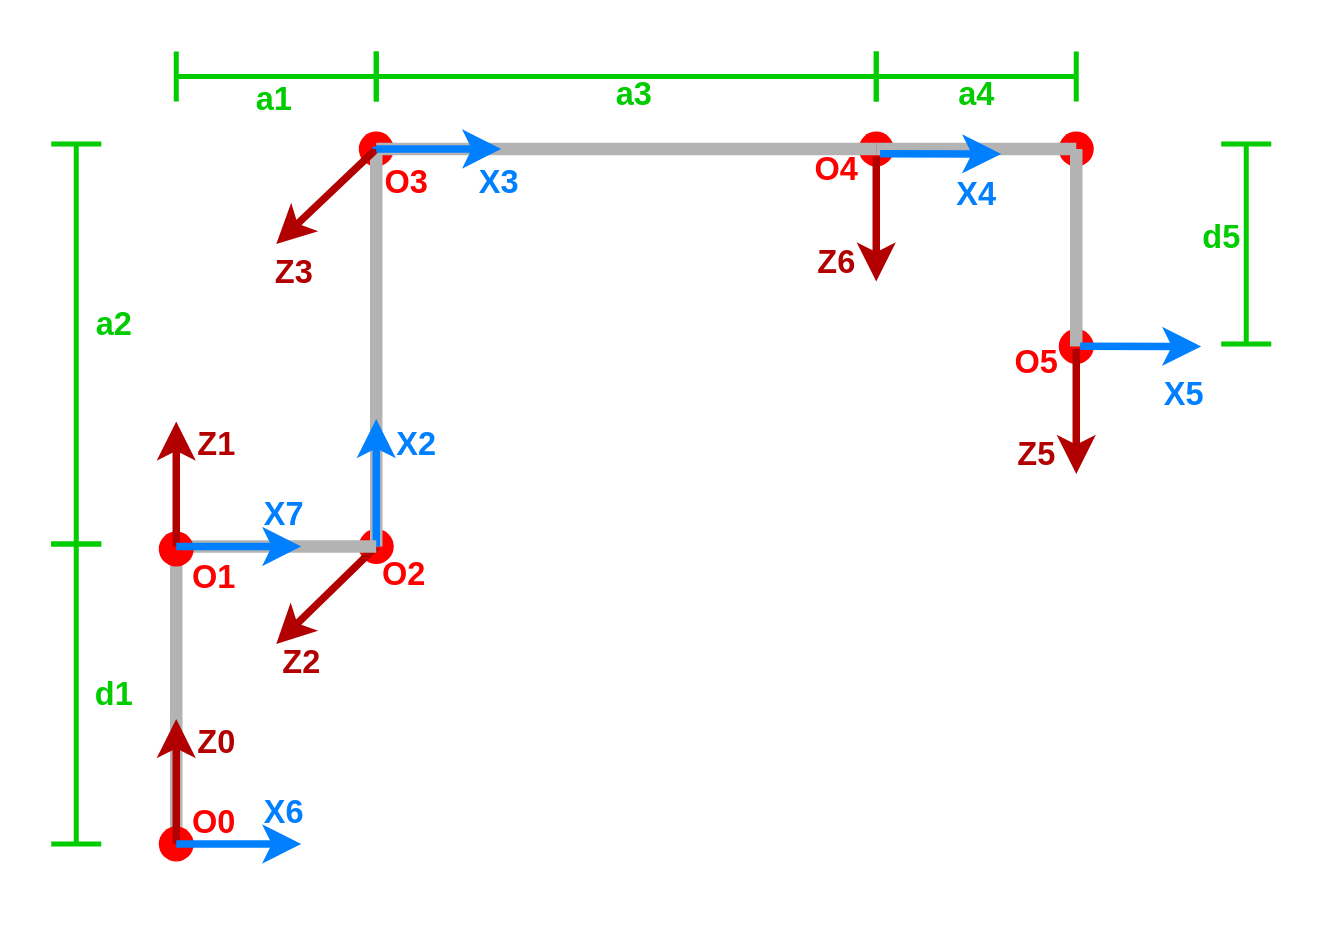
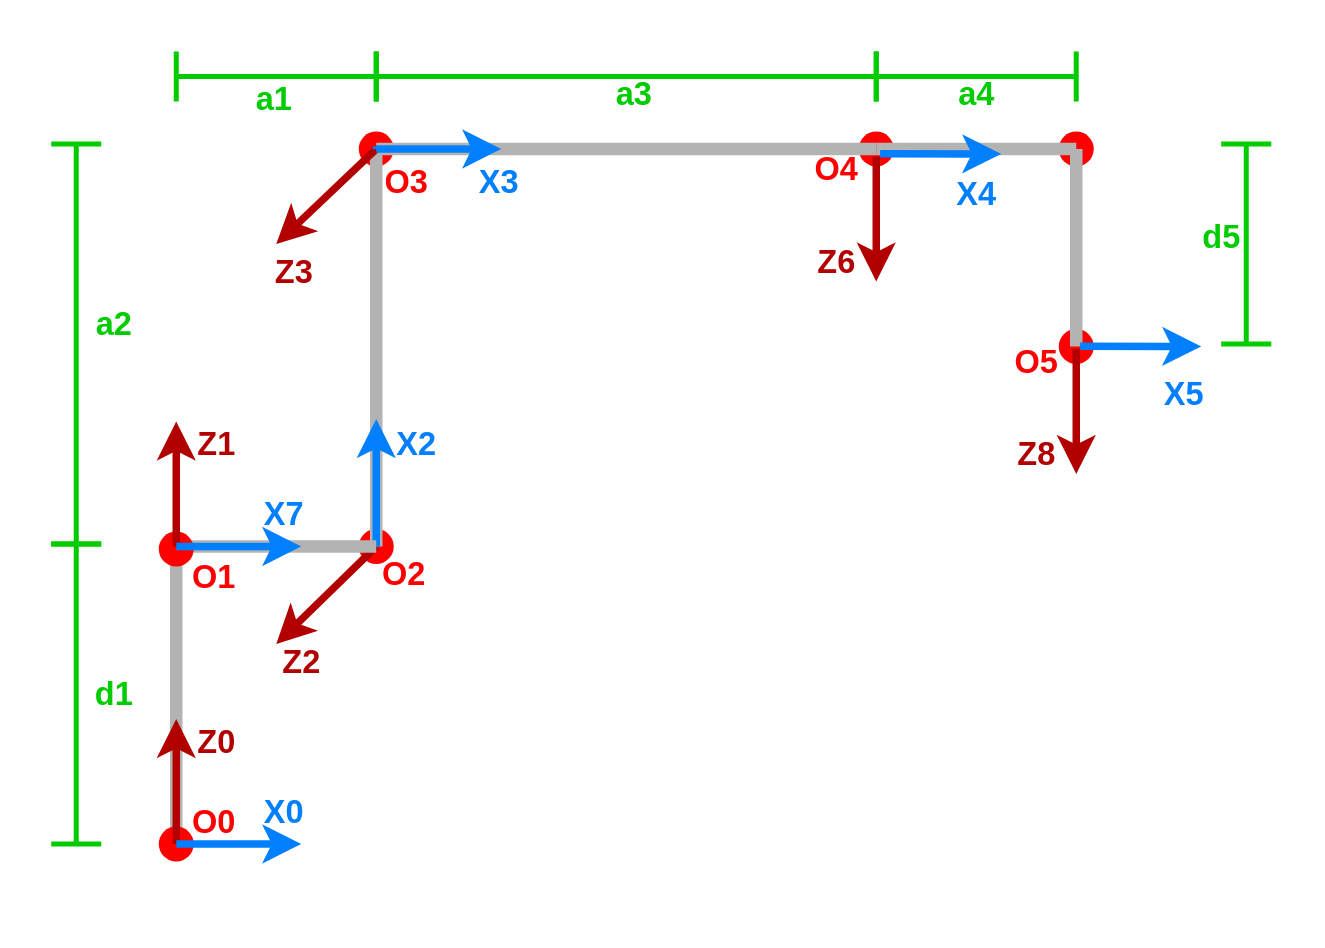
node "Z5": label "Z5" -> "Z8"
node "X6": label "X6" -> "X0"
